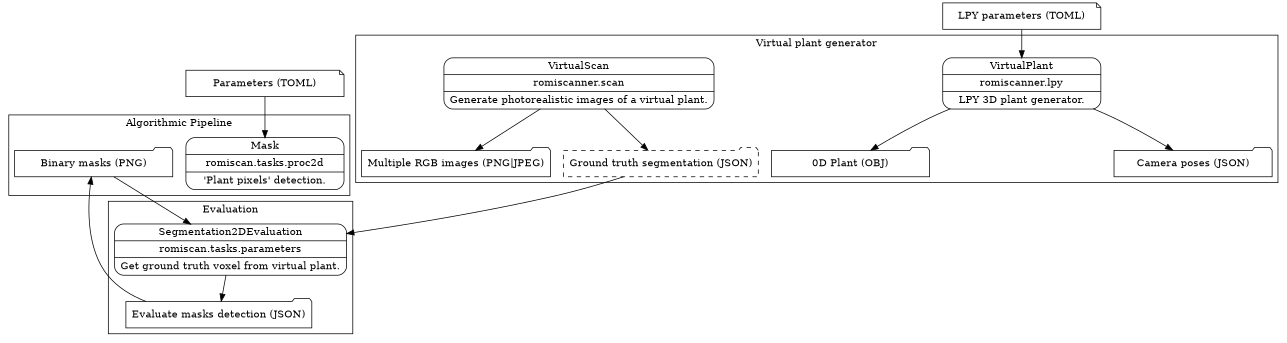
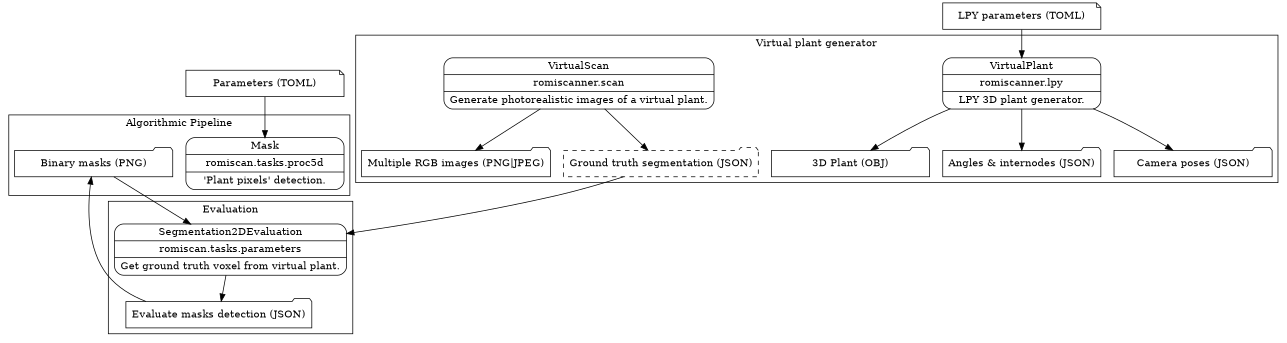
node "Mask": text "romiscan.tasks.proc2d" -> "romiscan.tasks.proc5d"
node "0D Plant (OBJ)": label "0D Plant (OBJ)" -> "3D Plant (OBJ)"
node "Angles & internodes (JSON)": added
